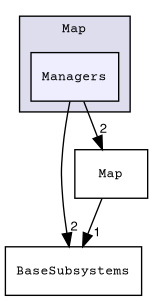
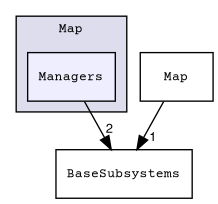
edge "Managers" -> "Map": removed
